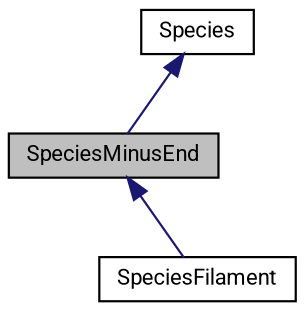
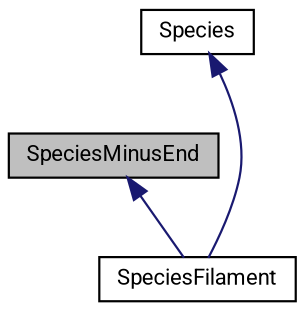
edge "SpeciesMinusEnd" -> "Species": now "SpeciesFilament" -> "Species"
